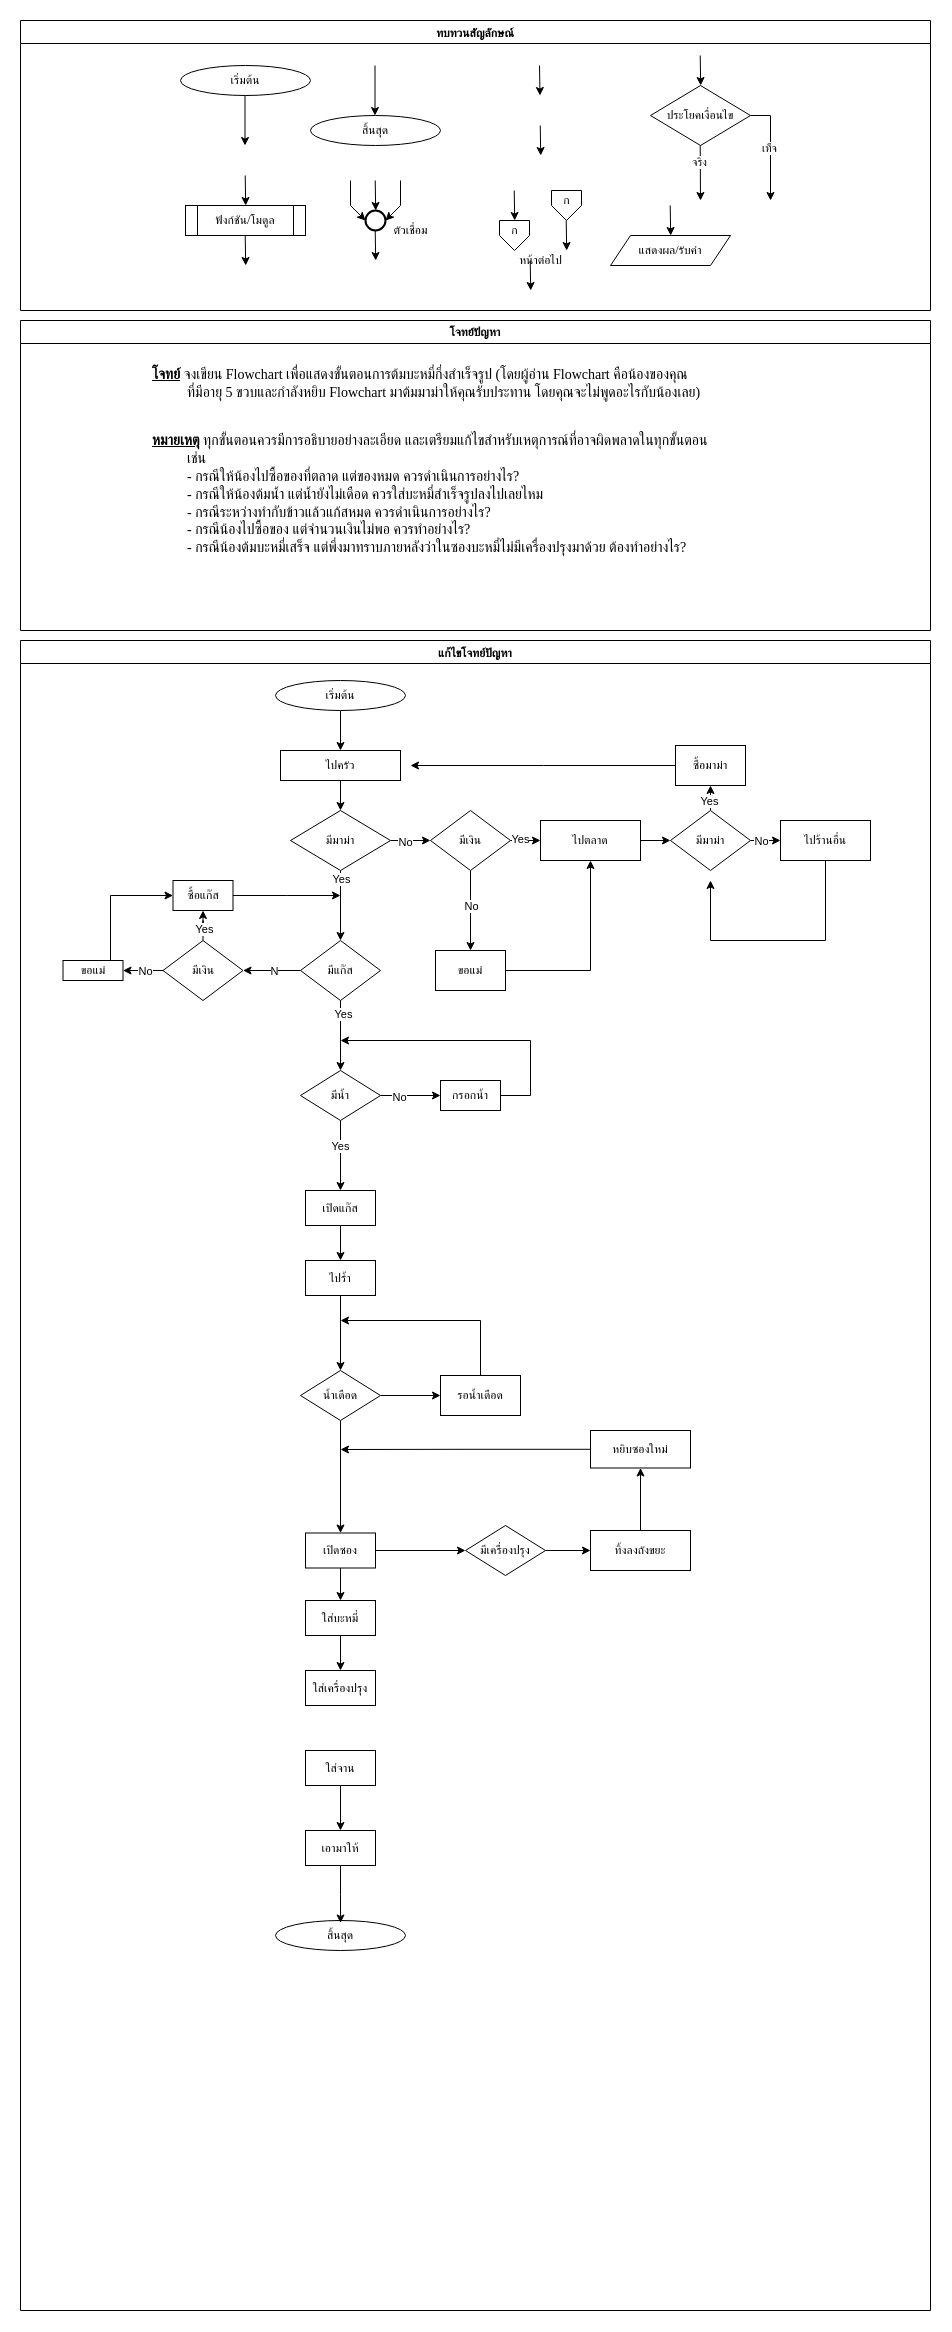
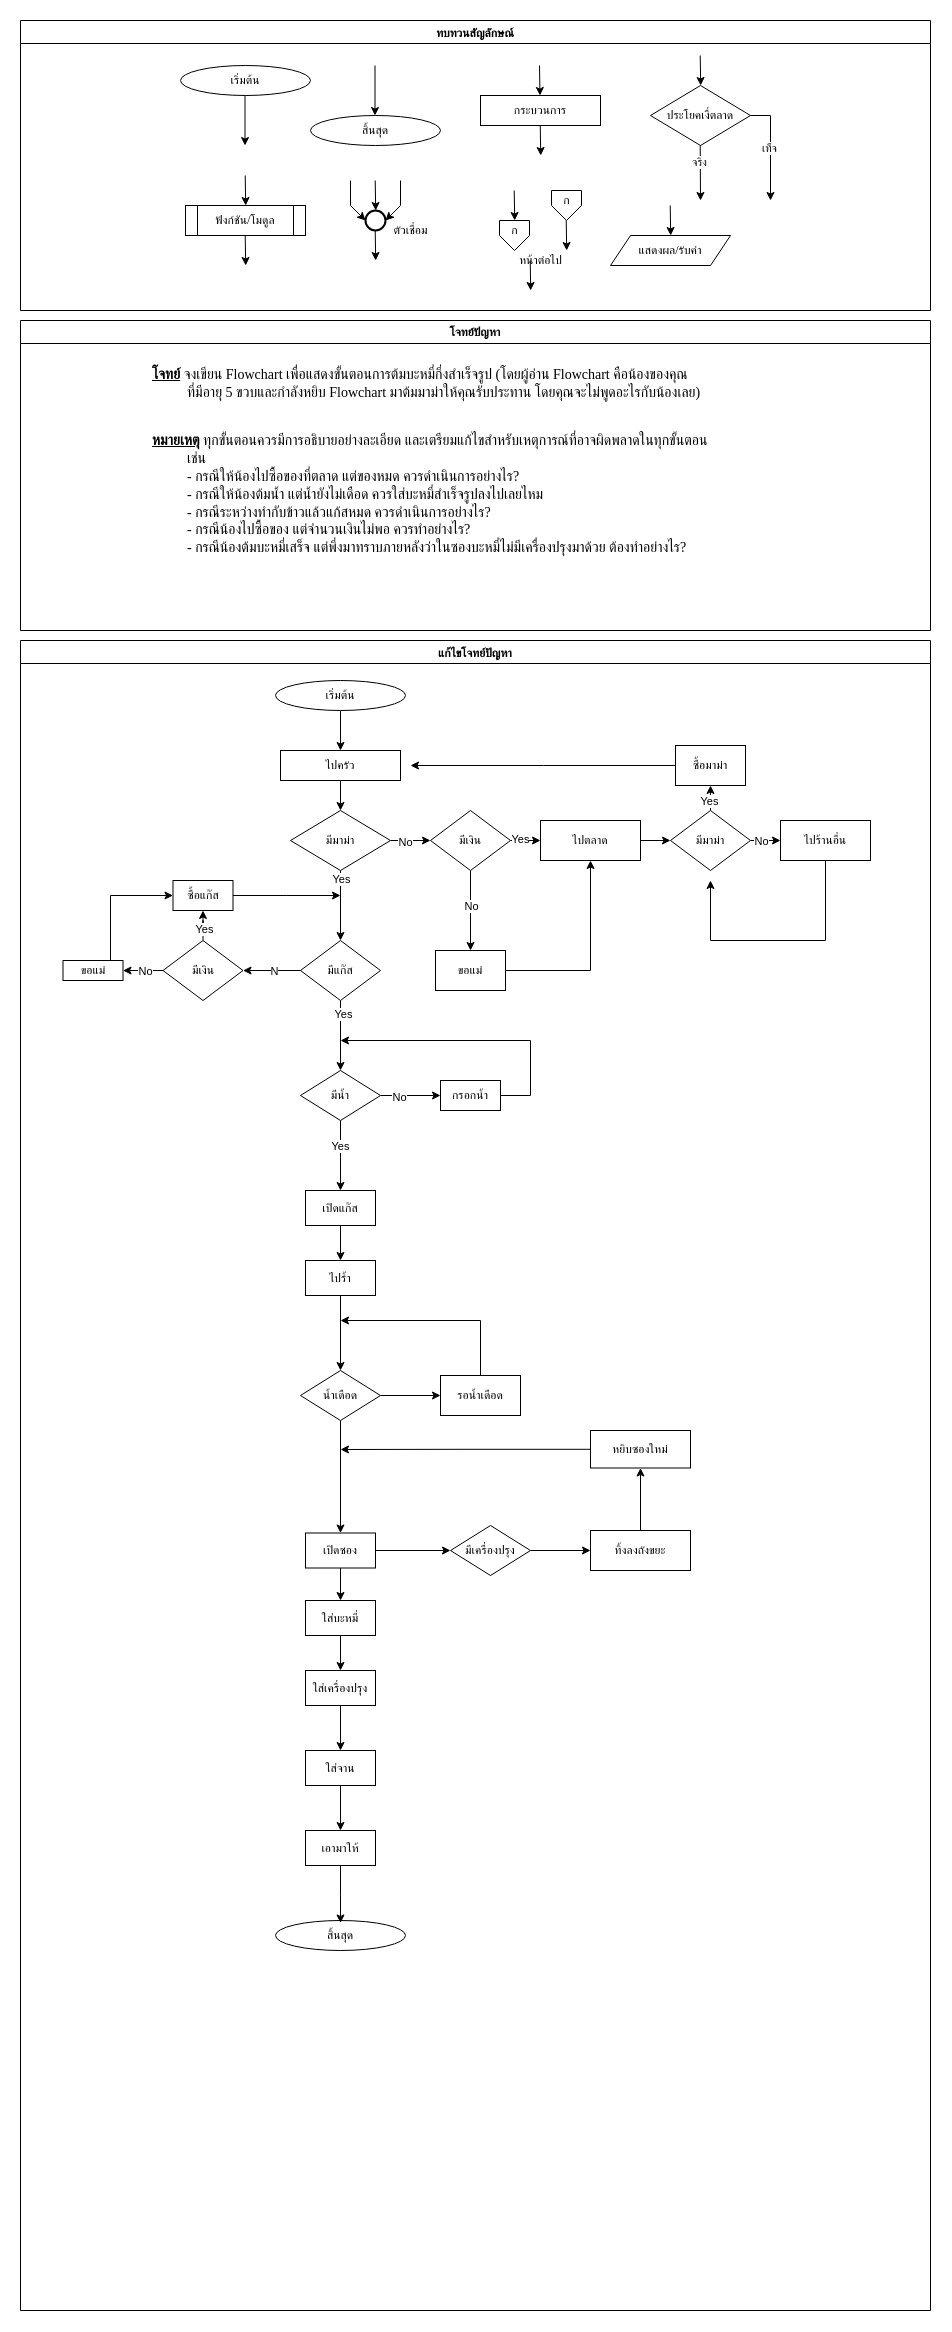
node "กระบวนการ": added
node "ประโยคเงื่อนไข": label "ประโยคเงื่อนไข" -> "ประโยคเงื่ตลาด"
node "มีเครื่องปรุง": moved (506, 1551) -> (491, 1551)
edge "ใส่เครื่องปรุง" -> "ใส่จาน": added
